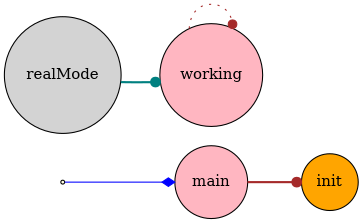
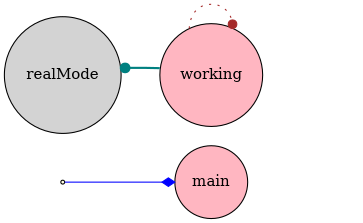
edge "realMode" -> "working": reversed
node "init": removed
